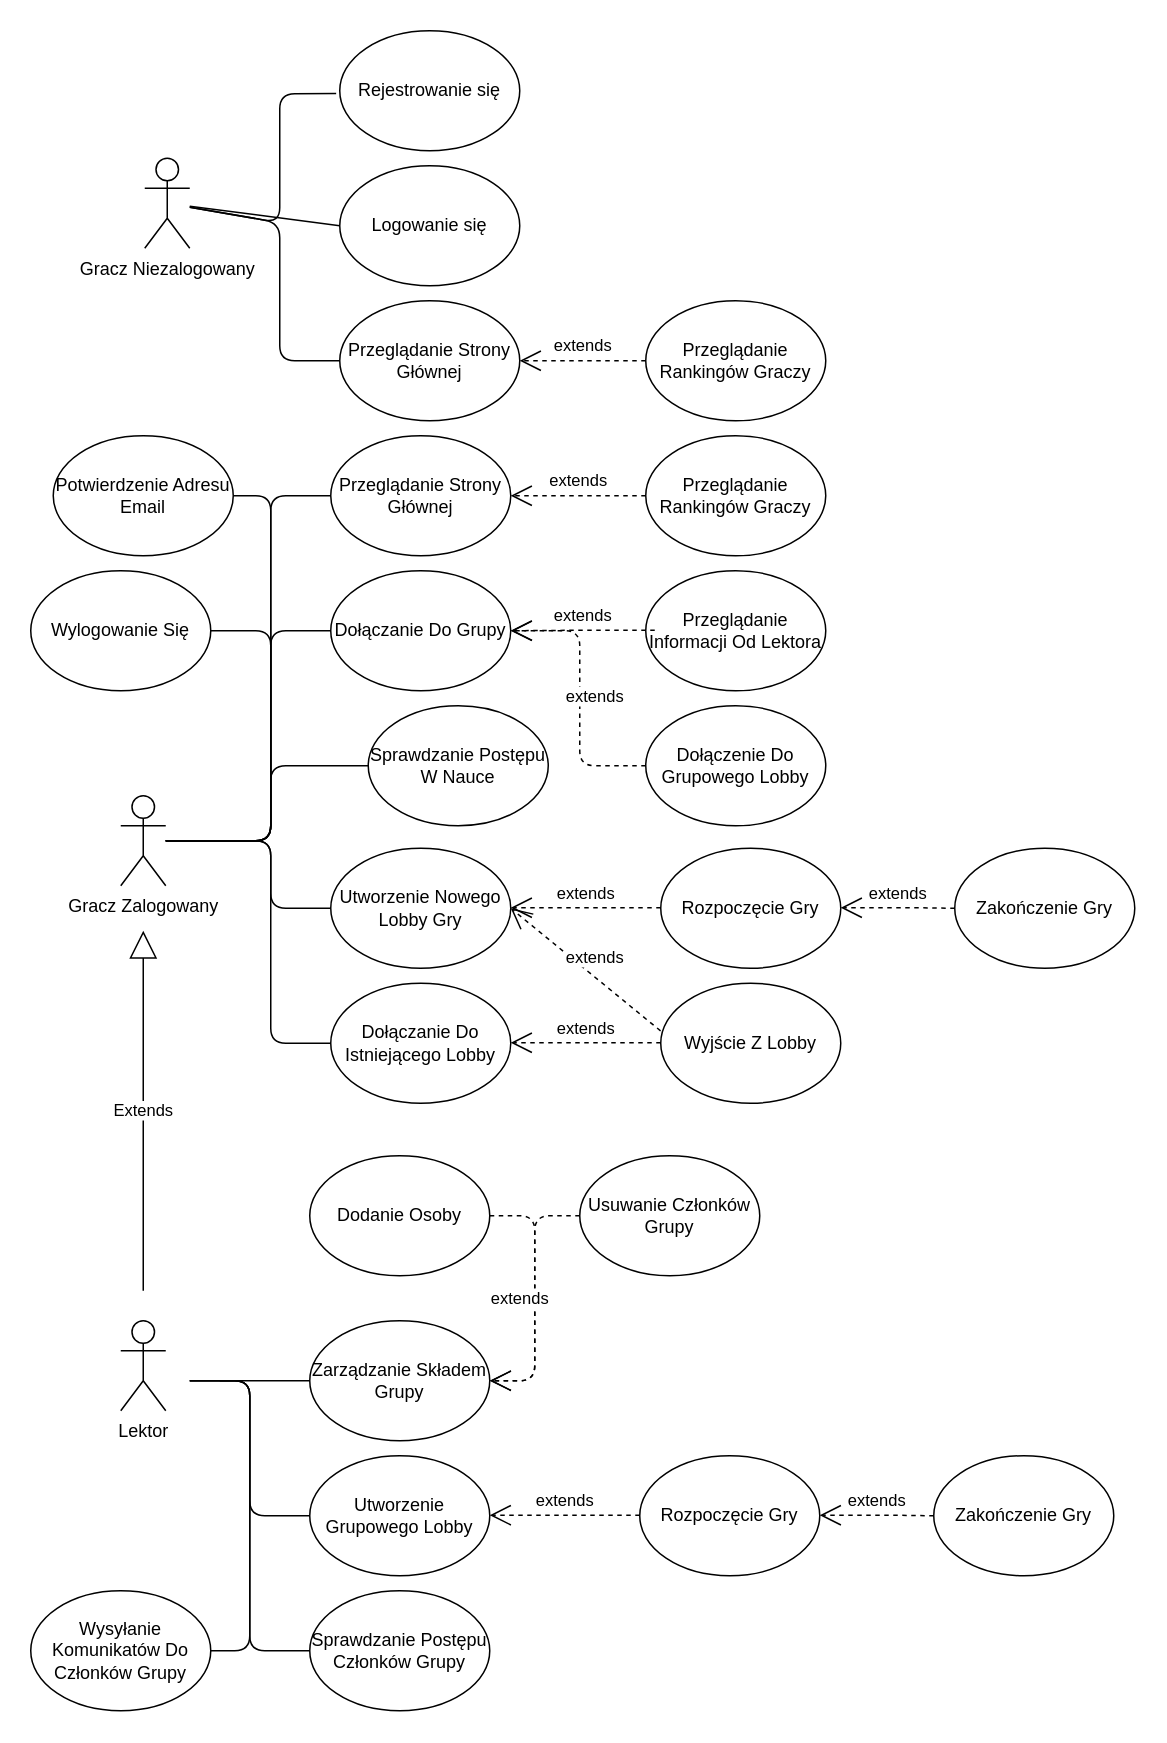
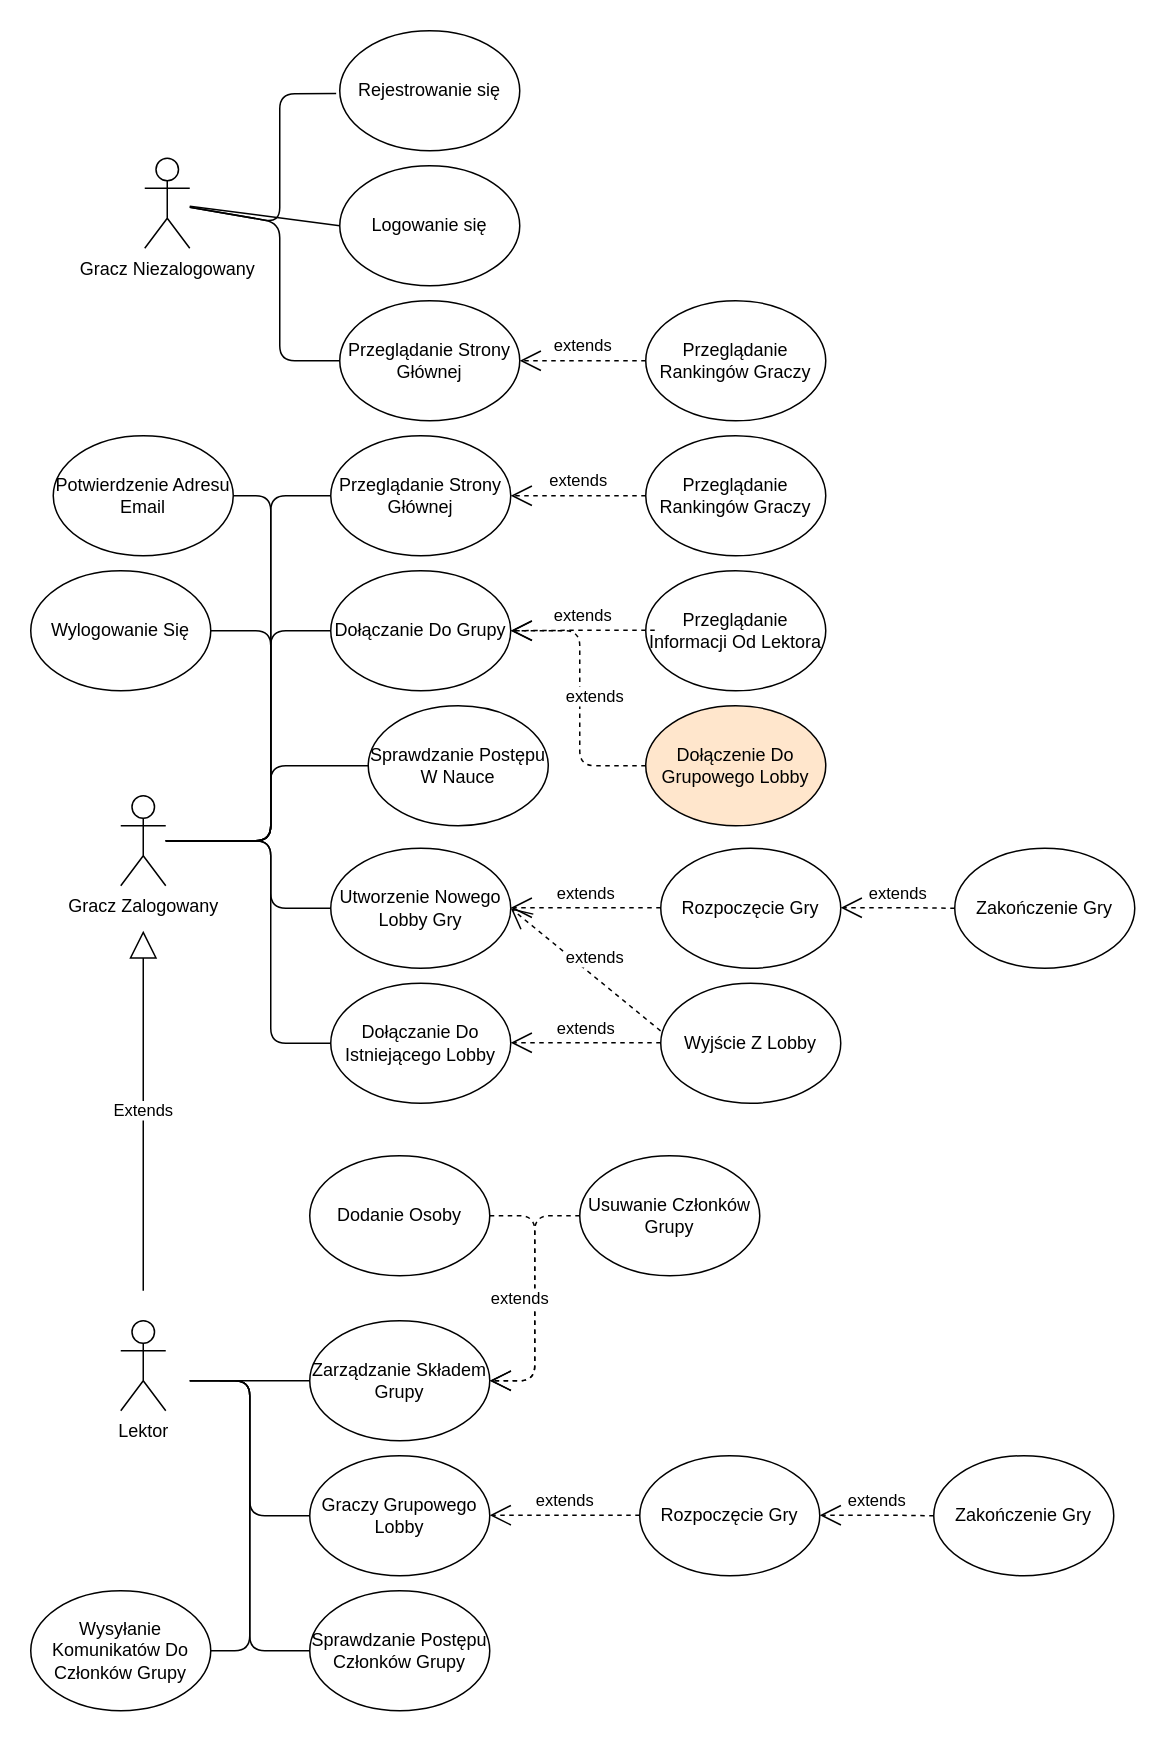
node "Dołączenie Do Grupowego Lobby": fillcolor #ffffff -> #ffe6cc
node "Utworzenie Grupowego Lobby": label "Utworzenie Grupowego Lobby" -> "Graczy Grupowego Lobby"
